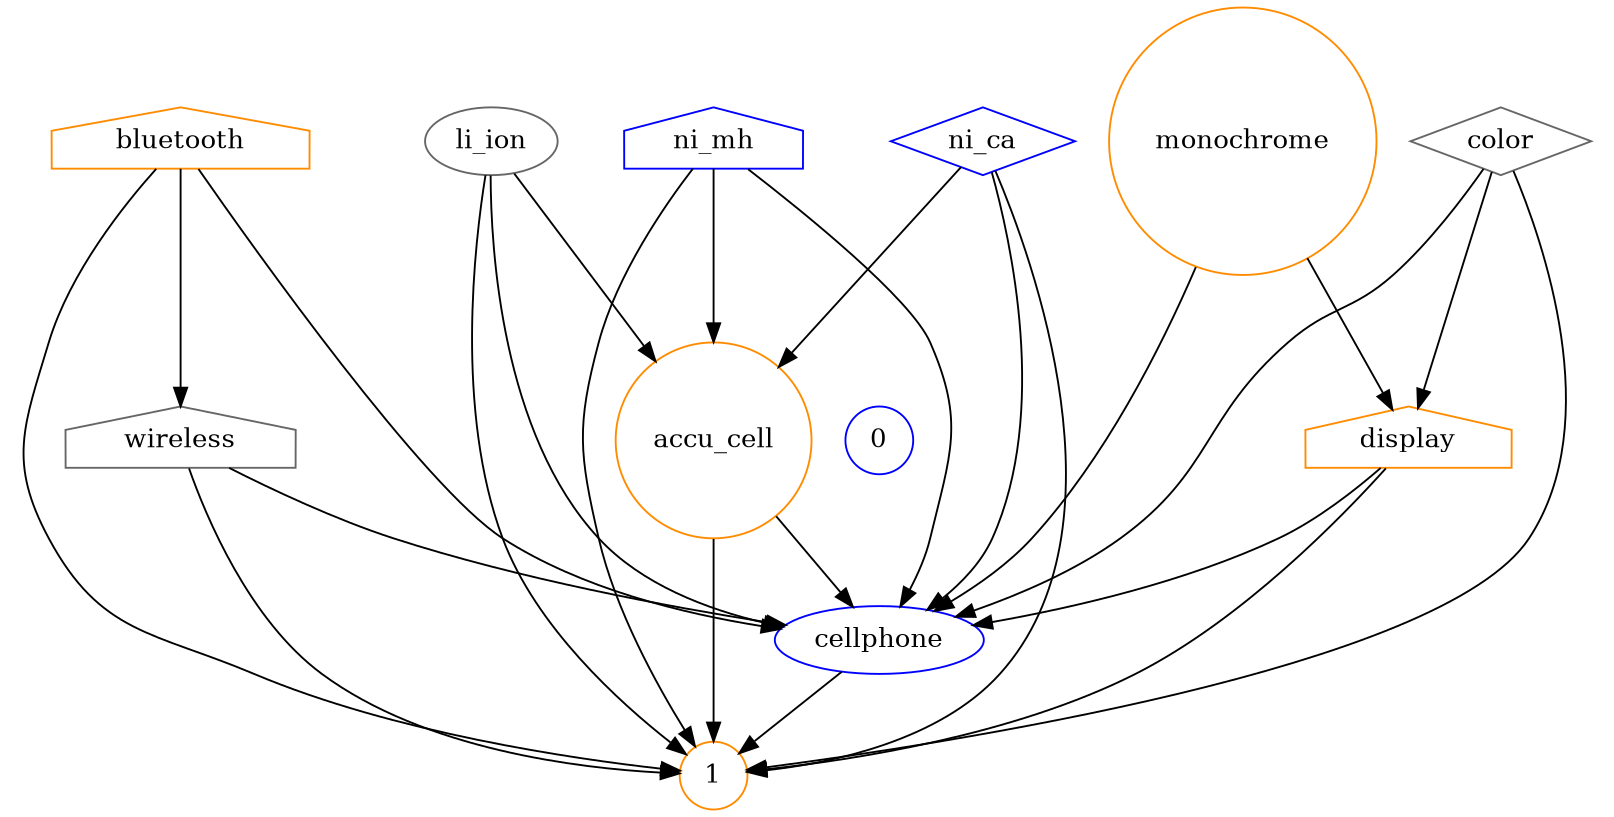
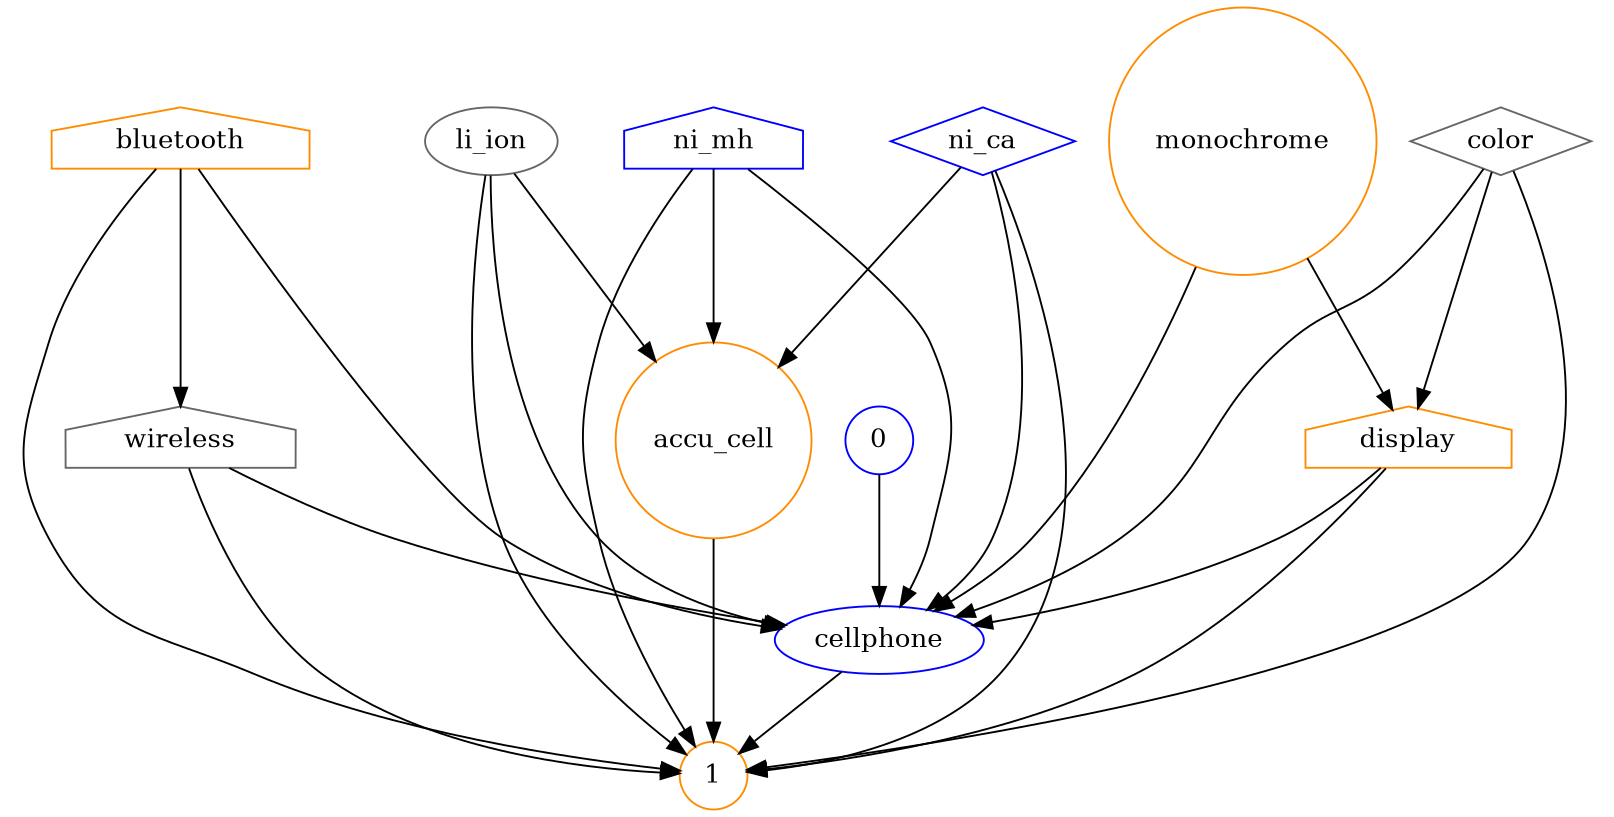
edge "accu_cell" -> "cellphone": now "0" -> "cellphone"
